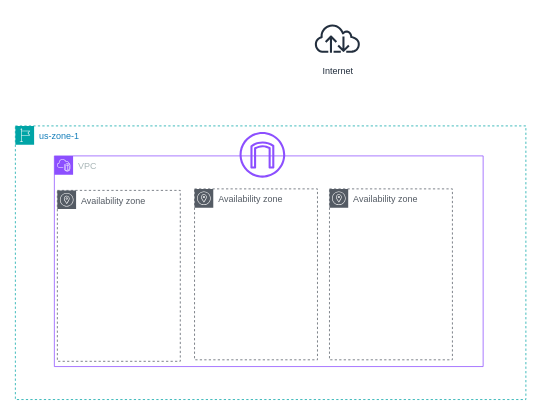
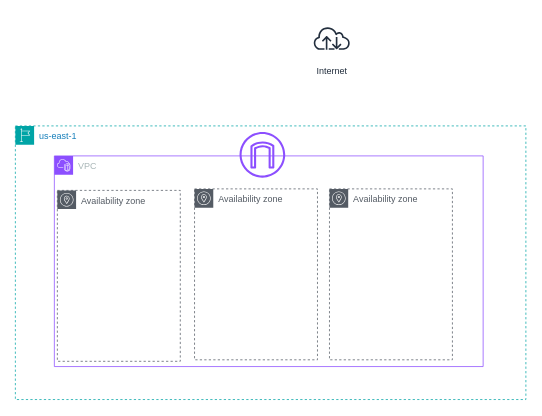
node "Internet": size 56x45 -> 45x45
node "us-zone-1": label "us-zone-1" -> "us-east-1"
